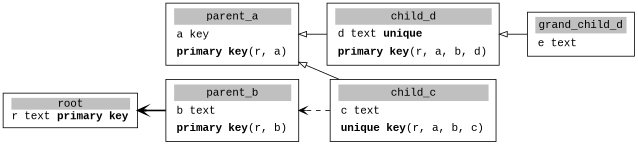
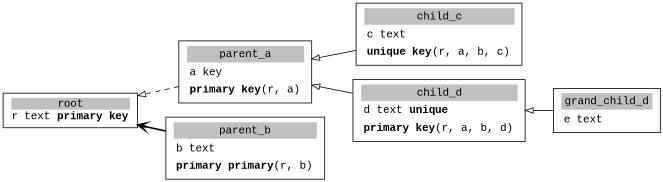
edge "parent_a" -> "root": added
edge "child_c" -> "parent_b": removed
node "parent_b": text "primary key" -> "primary primary"
